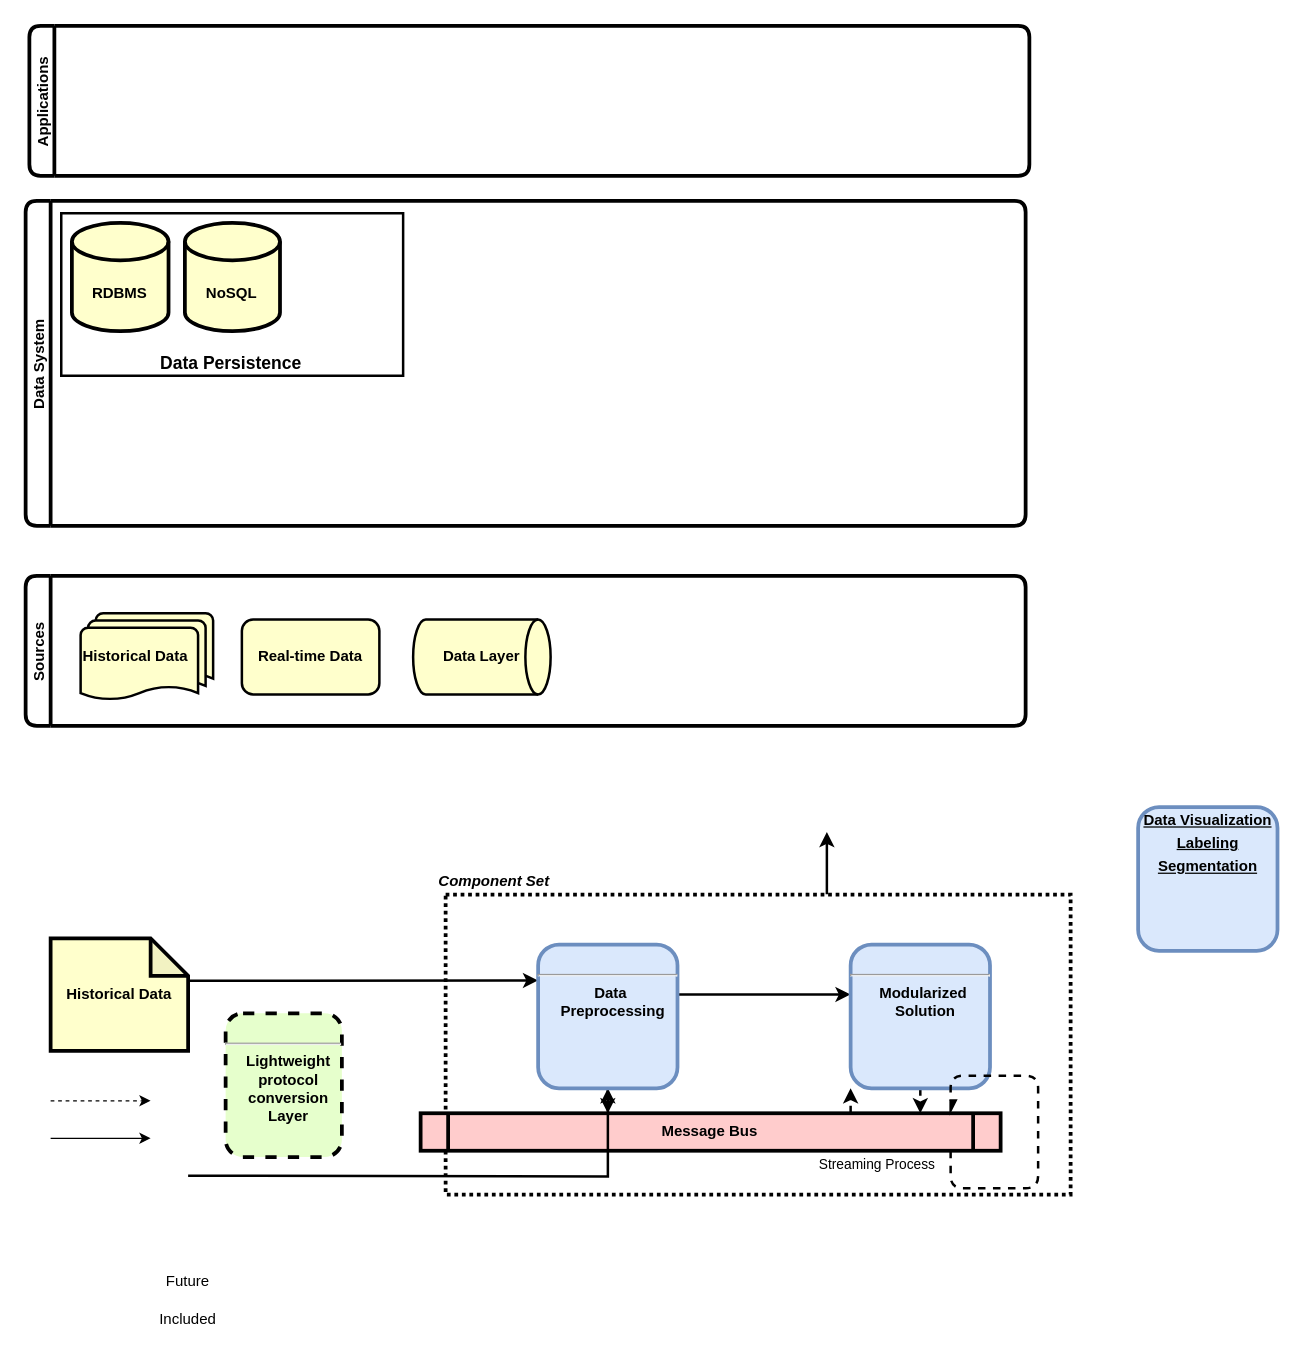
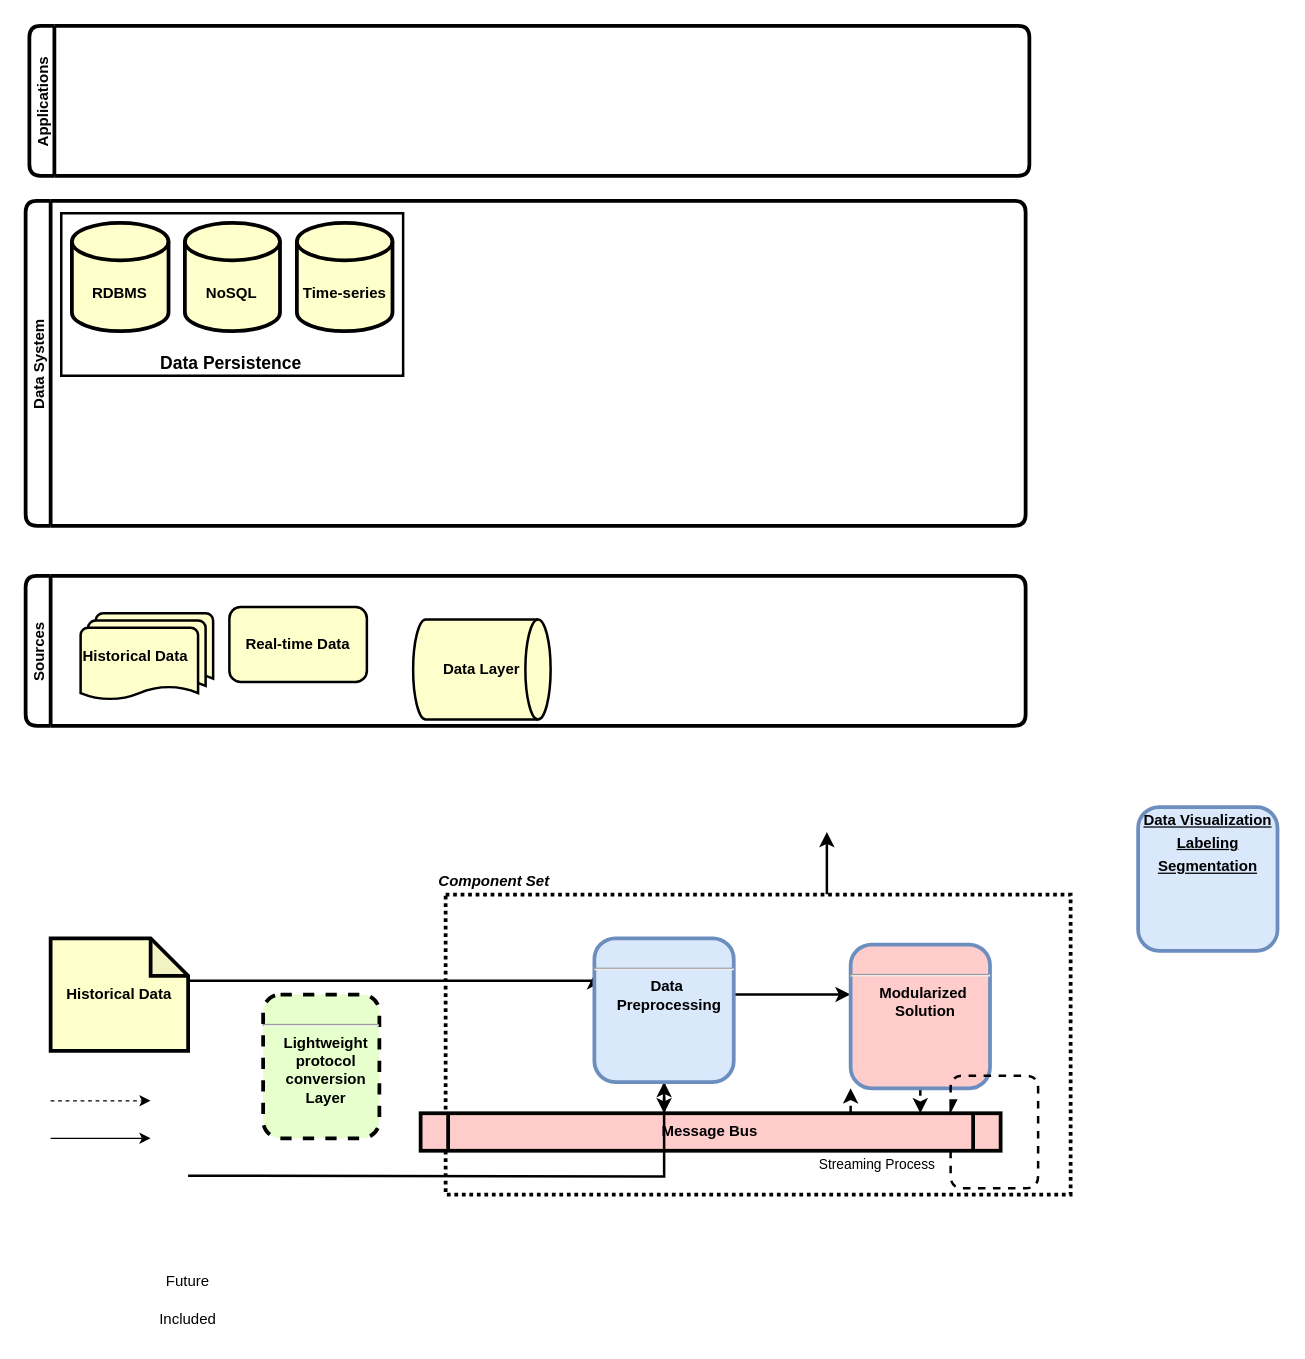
node "Time-series": added
node "Real-time Data": moved (311, 657) -> (298, 644)
node "Data Layer": size 138x75 -> 138x100
node "Data Preprocessing": moved (608, 1016) -> (664, 1010)
node "Modularized Solution": fillcolor #dae8fc -> #ffcccc
node "Lightweight protocol conversion Layer": moved (284, 1085) -> (321, 1066)
